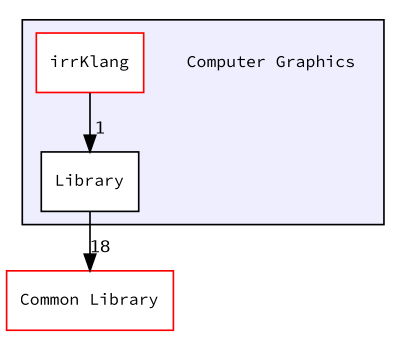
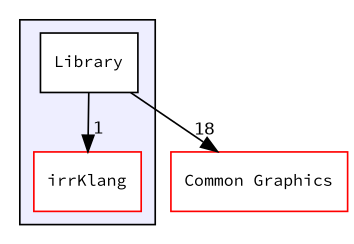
node "Computer Graphics": removed
edge "irrKlang" -> "Library": reversed
node "Common Library": label "Common Library" -> "Common Graphics"
